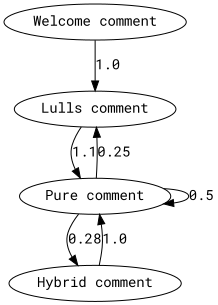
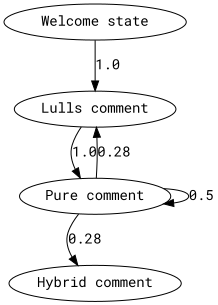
node "Welcome comment": label "Welcome comment" -> "Welcome state"
edge "Lulls comment" -> "Pure comment": label "1.1" -> "1.0"
edge "Pure comment" -> "Lulls comment": label "0.25" -> "0.28"
edge "Hybrid comment" -> "Pure comment": removed, label "1.0"
